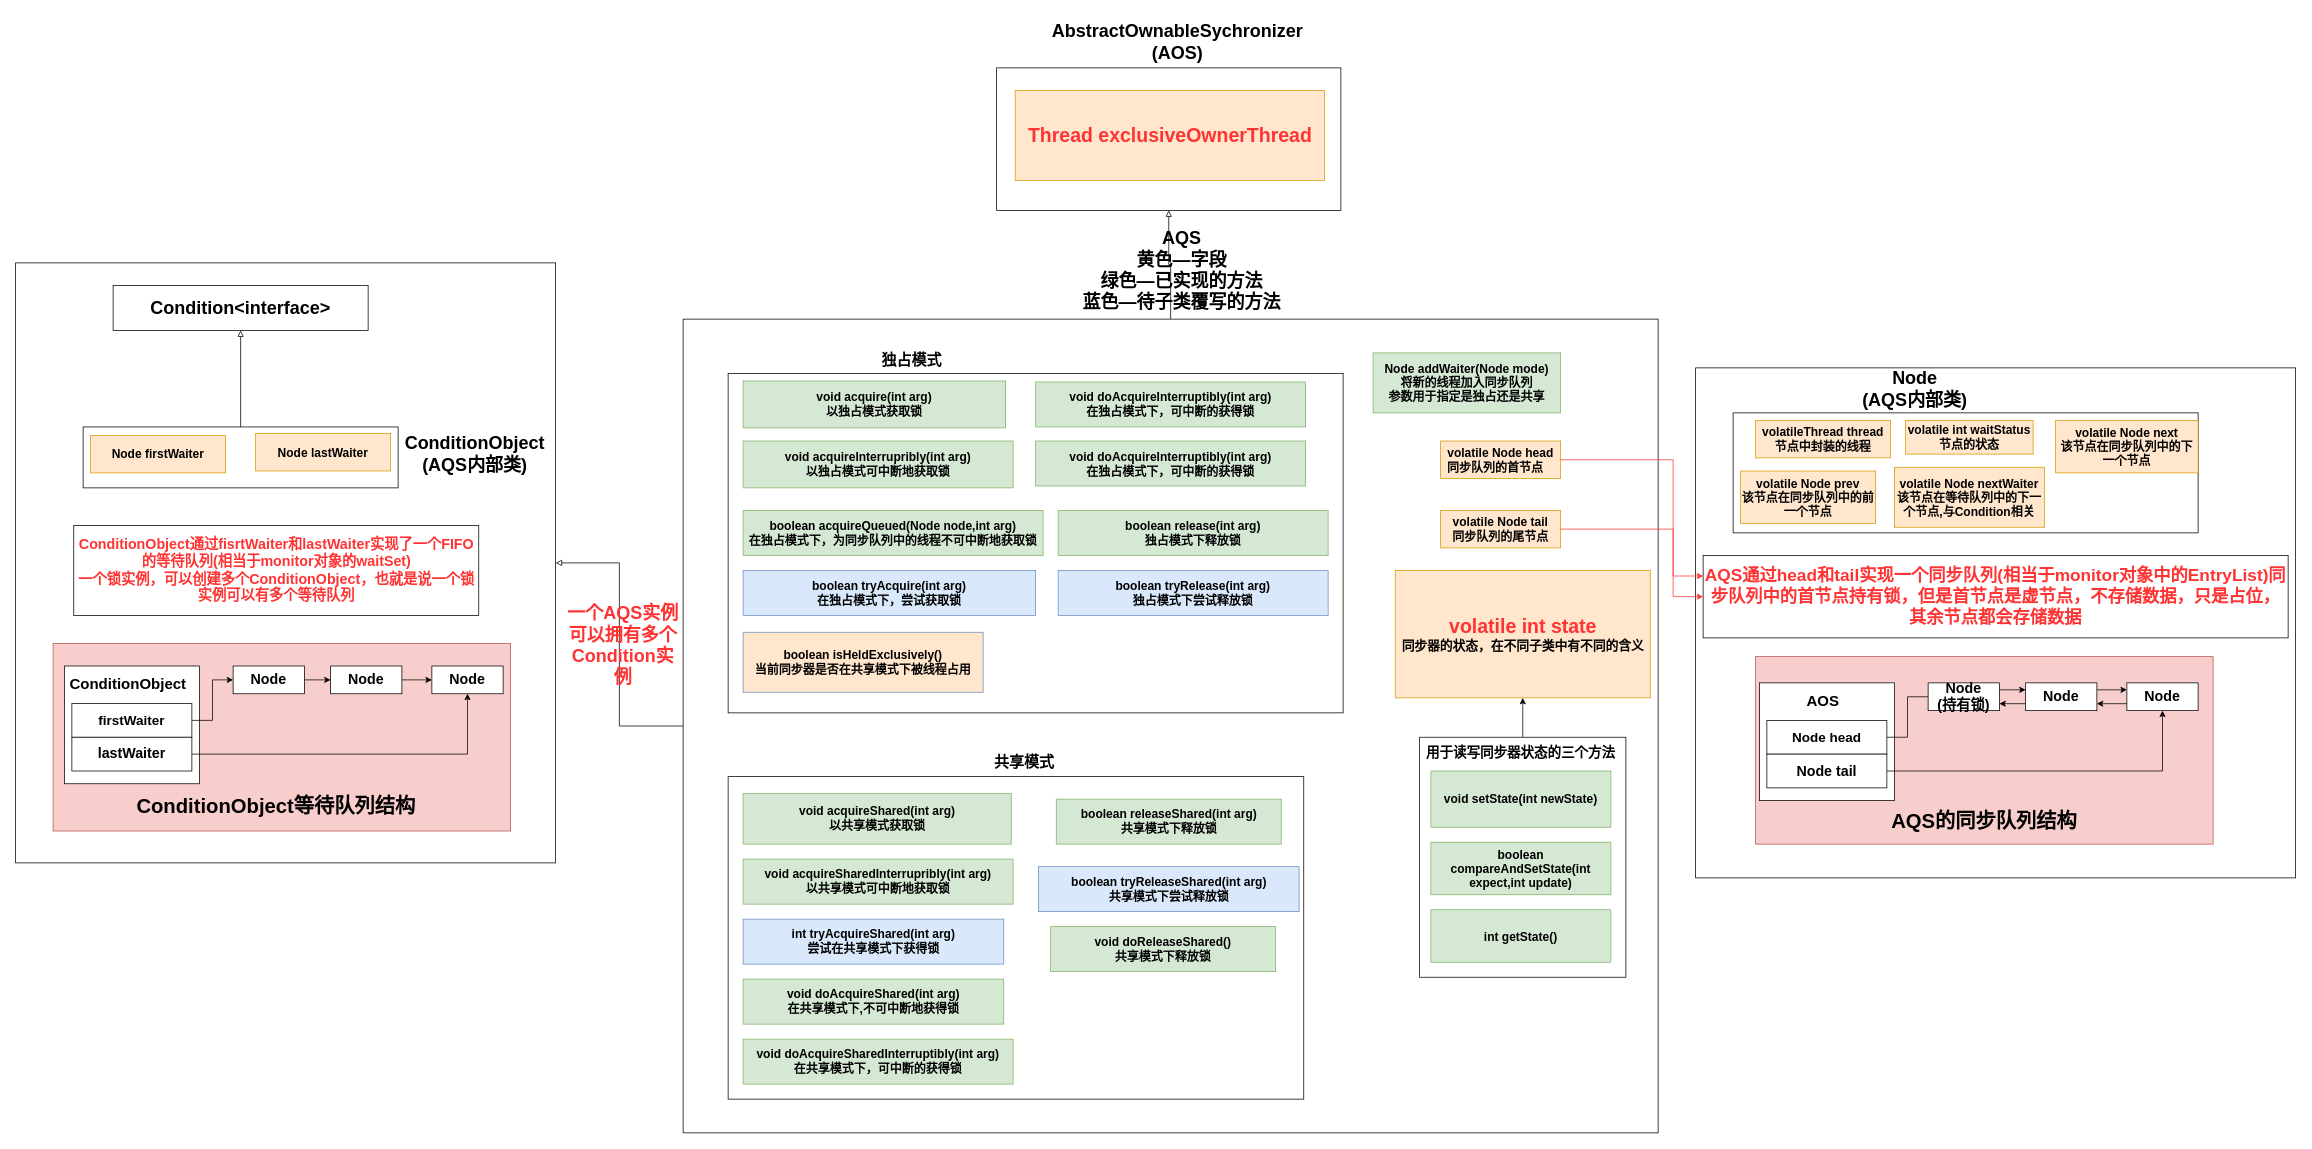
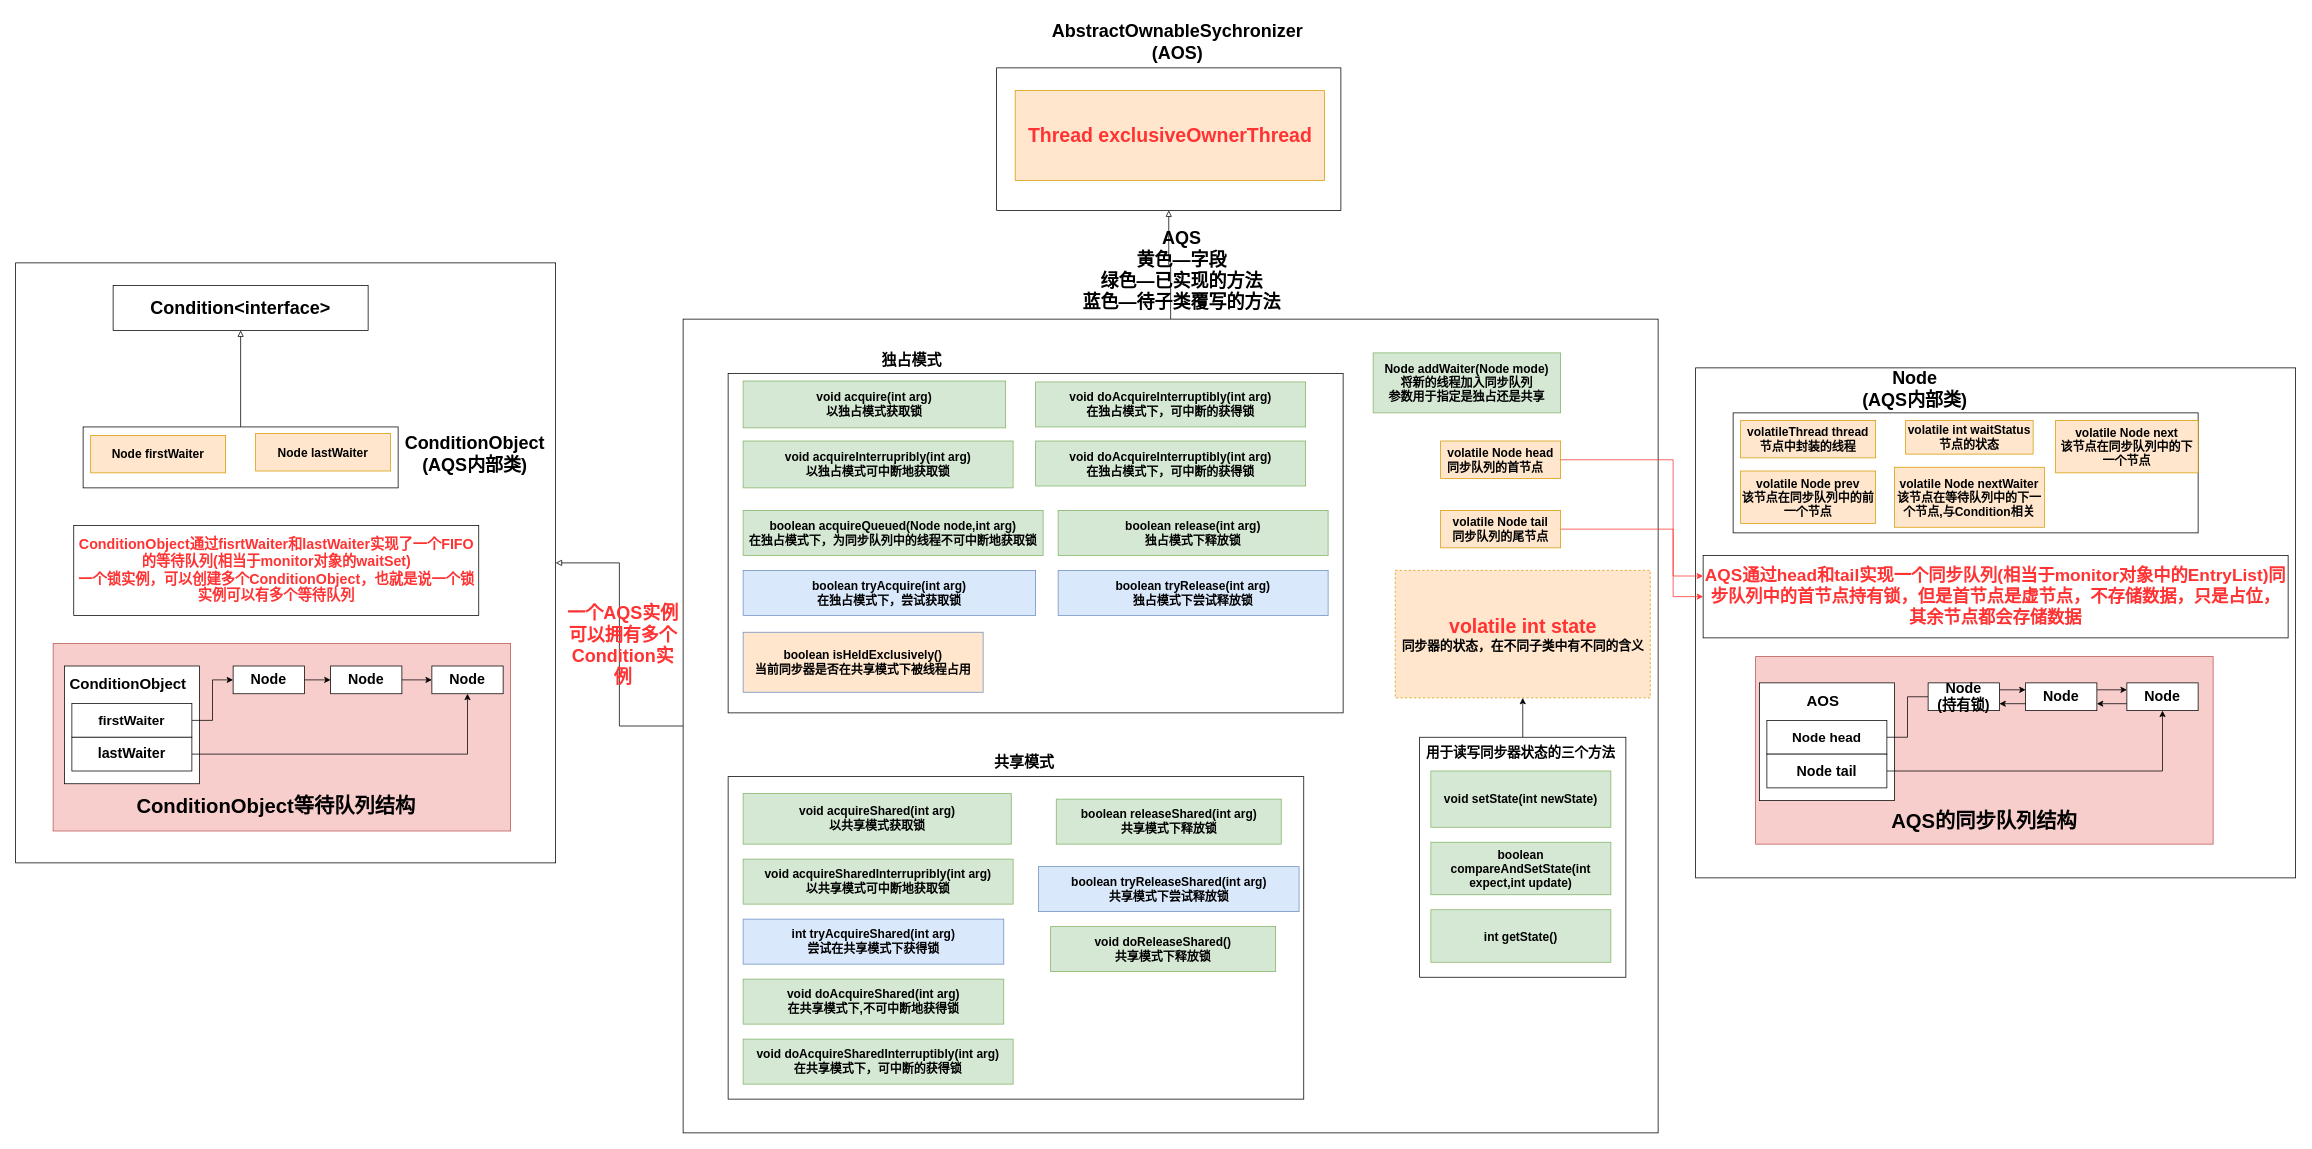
node "volatileThread thread 节点中封装的线程": moved (1823, 439) -> (1808, 439)
node "volatile int state 同步器的状态，在不同子类中有不同的含义": style solid -> dashed
